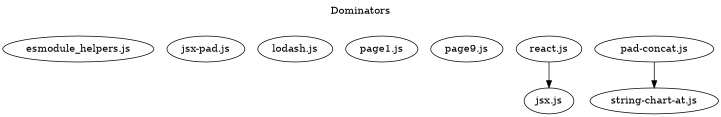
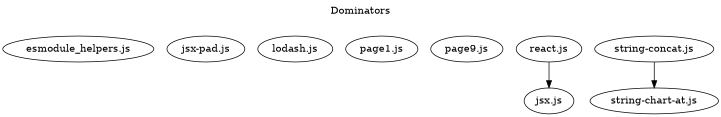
node "pad-concat.js": label "pad-concat.js" -> "string-concat.js"
